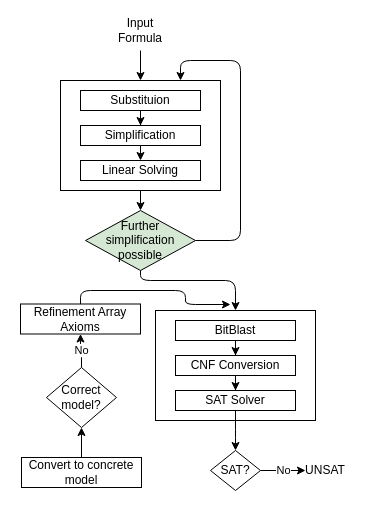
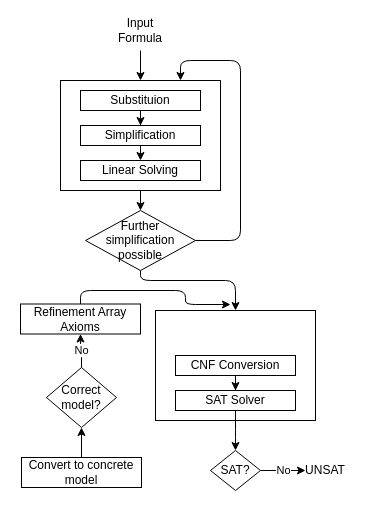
node "Further simplification possible": fillcolor #d5e8d4 -> #ffffff
node "BitBlast": removed
edge "BitBlast" -> "CNF Conversion": removed
